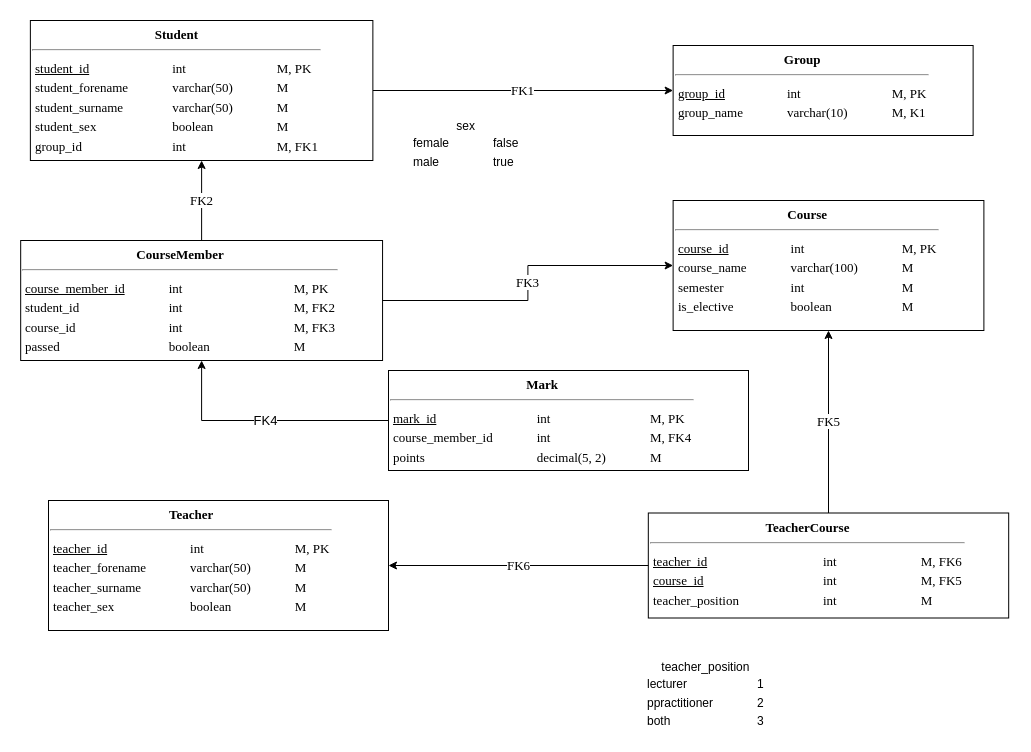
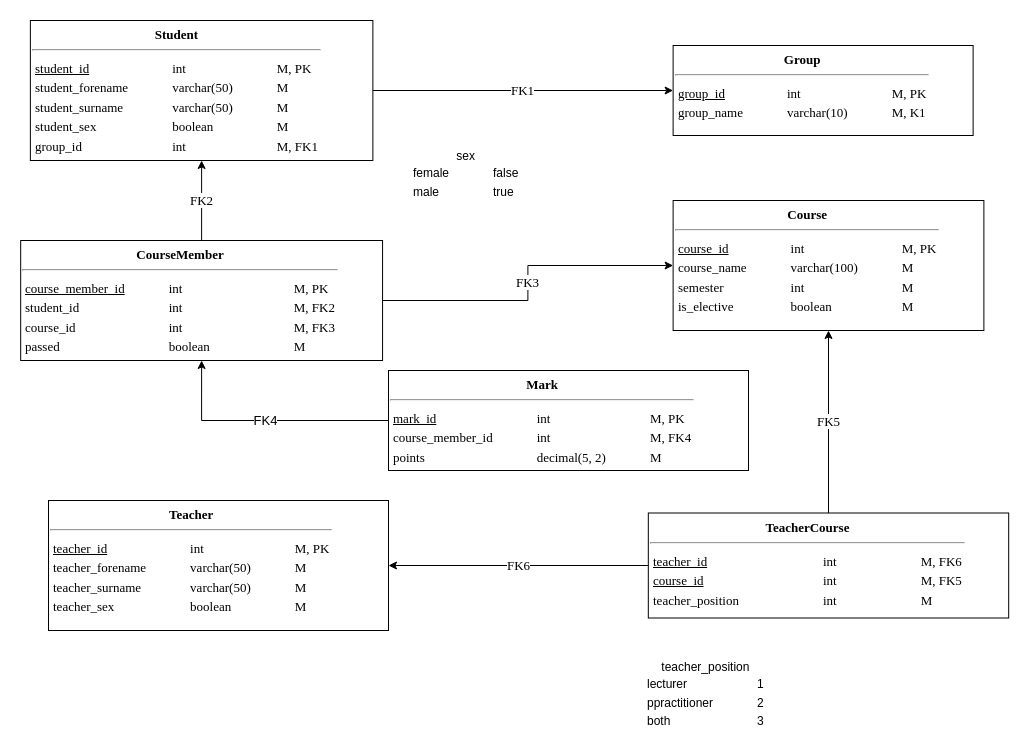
node "sex female false male true": moved (474, 146) -> (474, 176)
